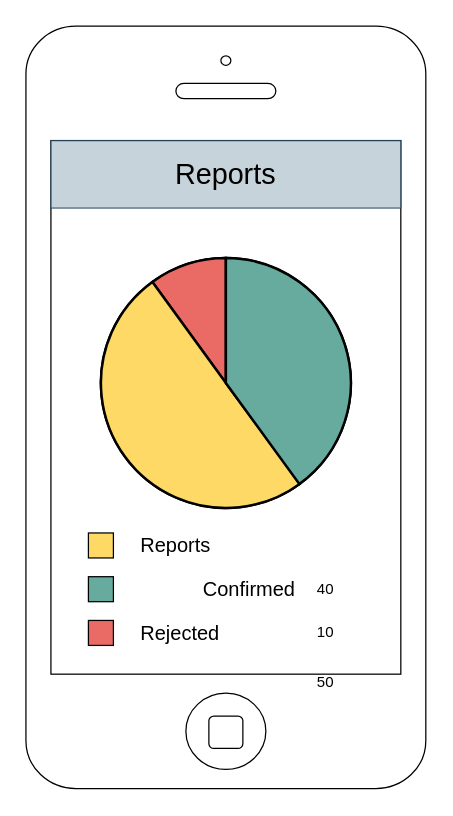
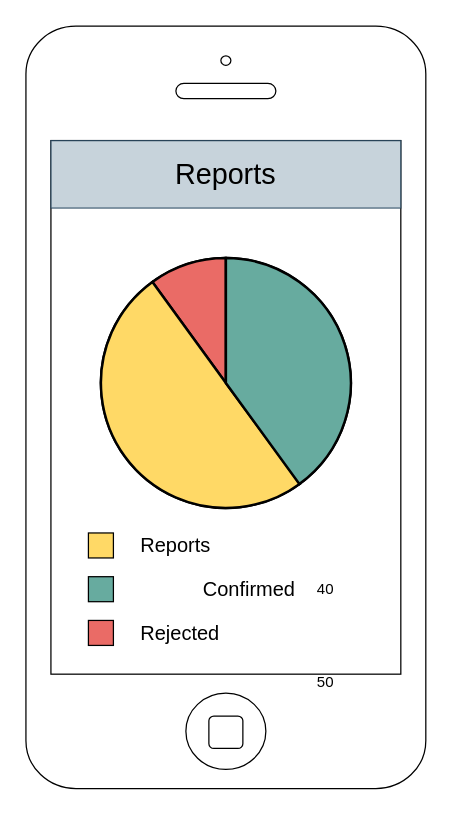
node "10": removed
